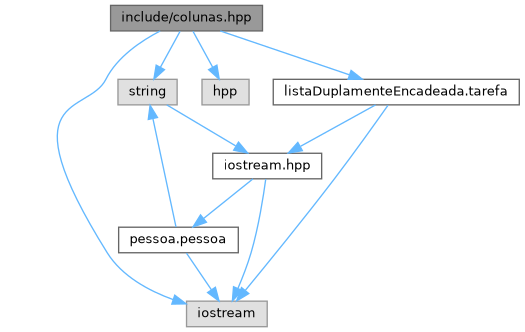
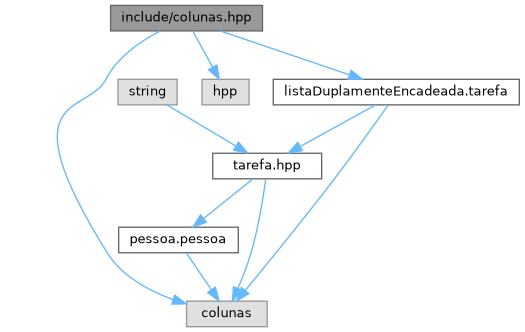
edge "include/colunas.hpp" -> "string": removed
node "iostream.hpp": label "iostream.hpp" -> "tarefa.hpp"
edge "pessoa.pessoa" -> "string": removed
node "iostream": label "iostream" -> "colunas"
